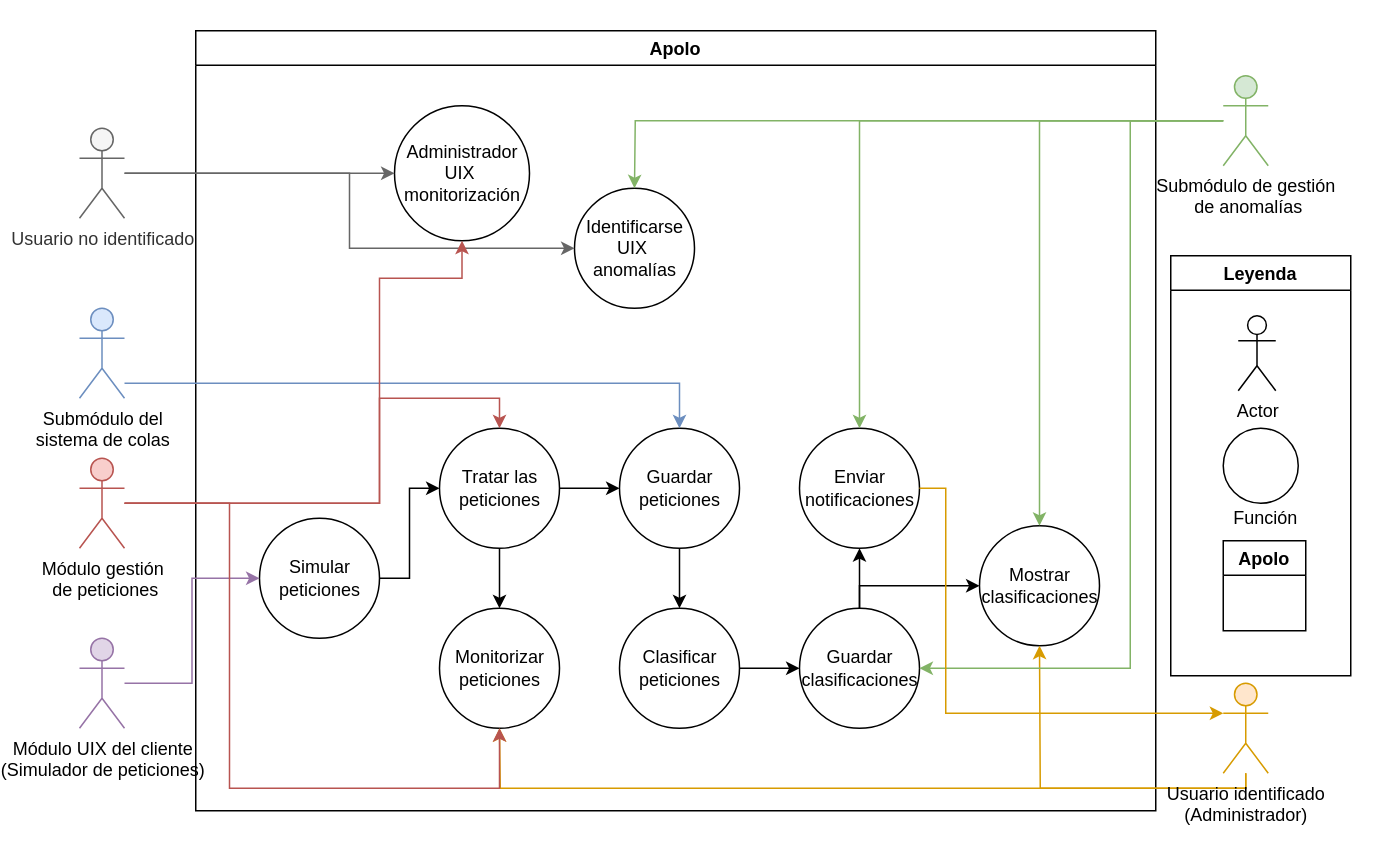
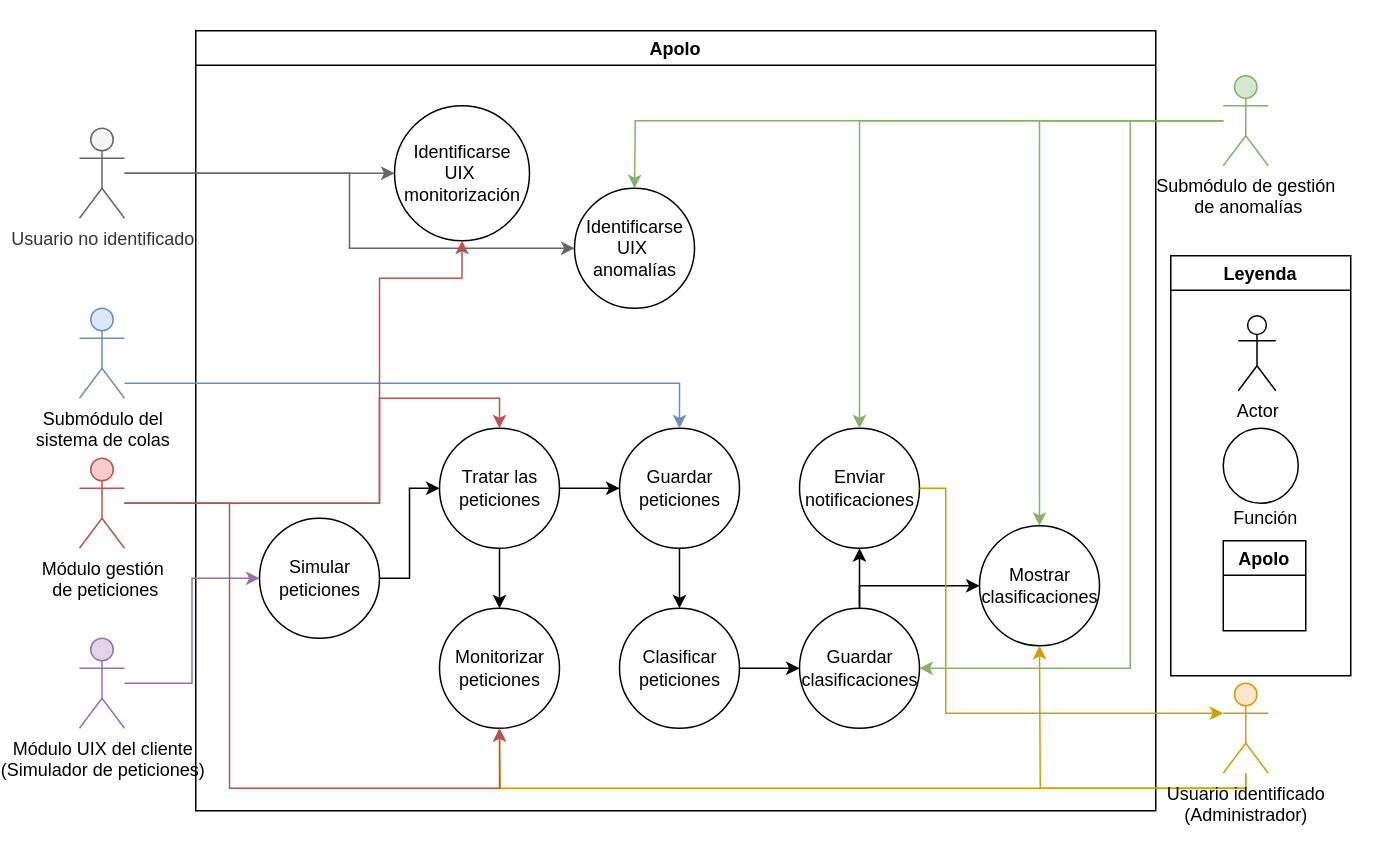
node "Administrador UIX monitorización": label "Administrador UIX monitorización" -> "Identificarse UIX monitorización"
